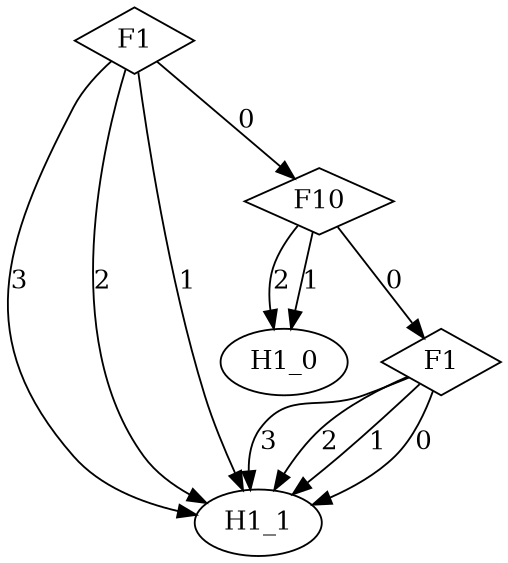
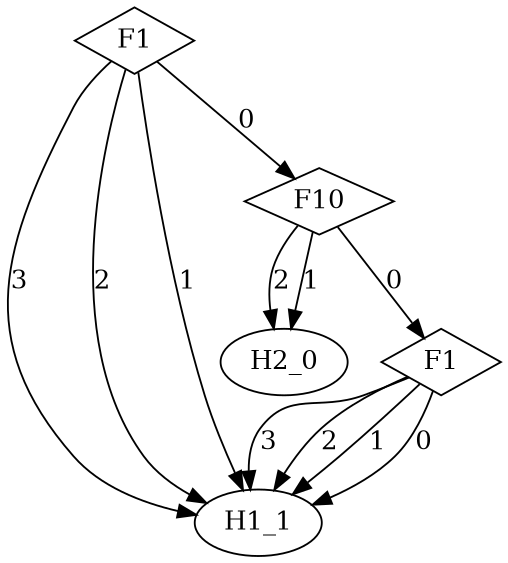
node "H1_0": label "H1_0" -> "H2_0"
